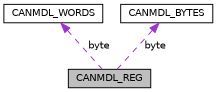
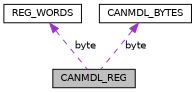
node "CANMDL_WORDS": label "CANMDL_WORDS" -> "REG_WORDS"
